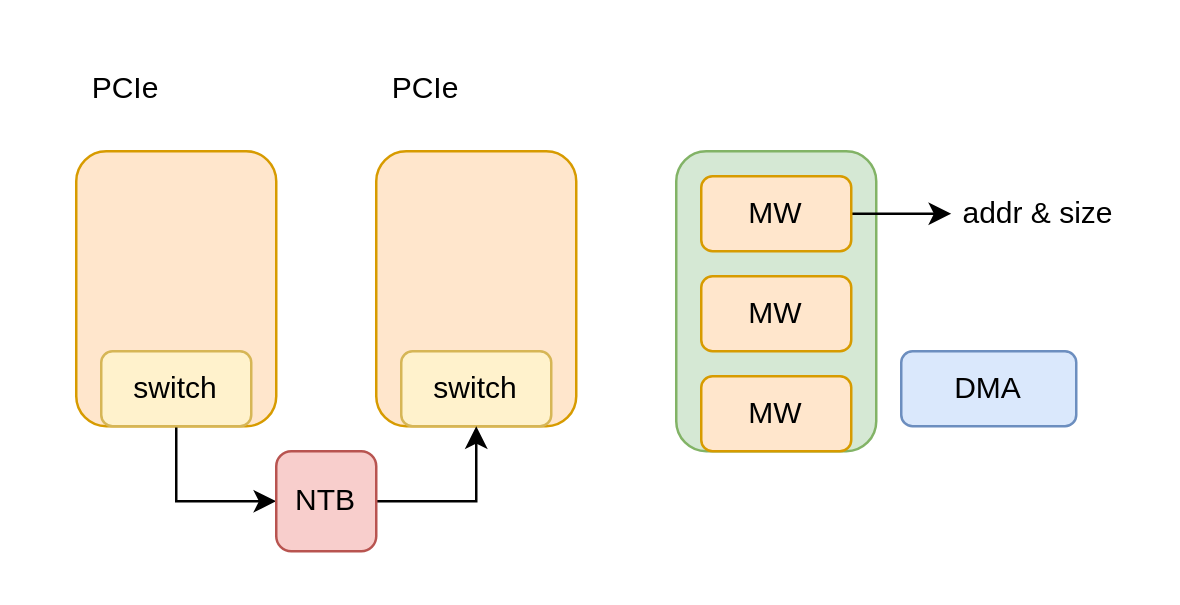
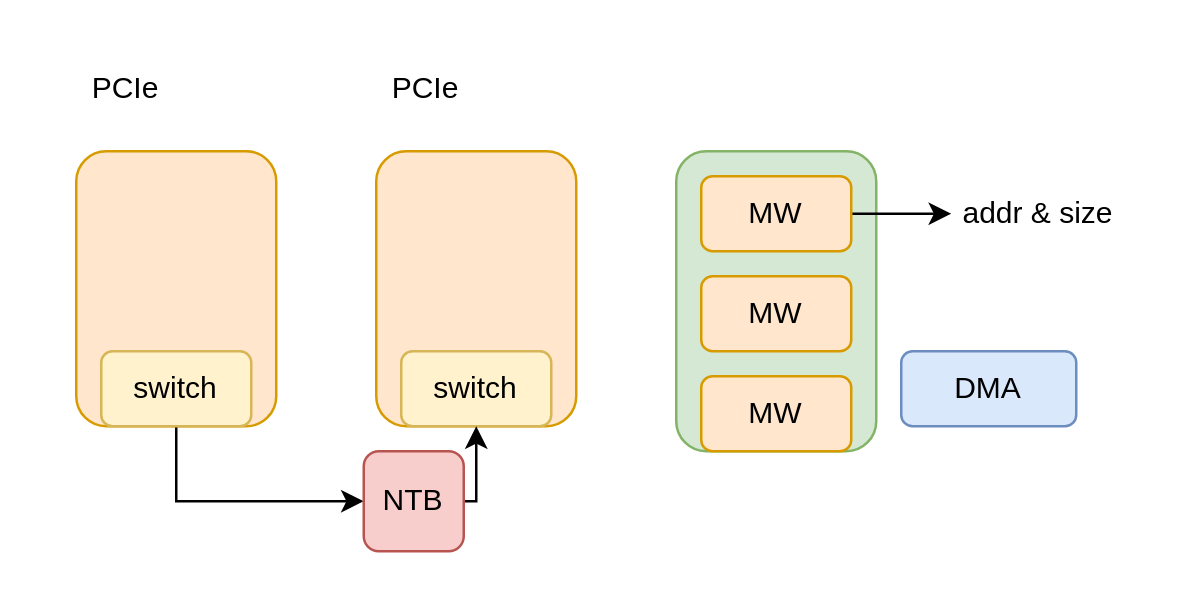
node "NTB": moved (326, 501) -> (414, 501)
